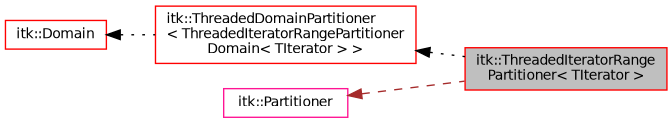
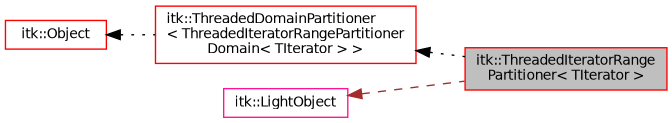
node "itk::Domain": label "itk::Domain" -> "itk::Object"
node "itk::Partitioner": label "itk::Partitioner" -> "itk::LightObject"
